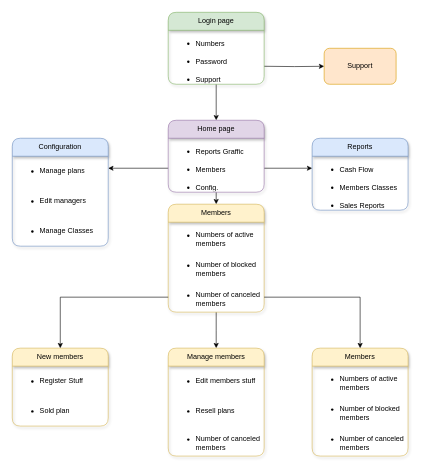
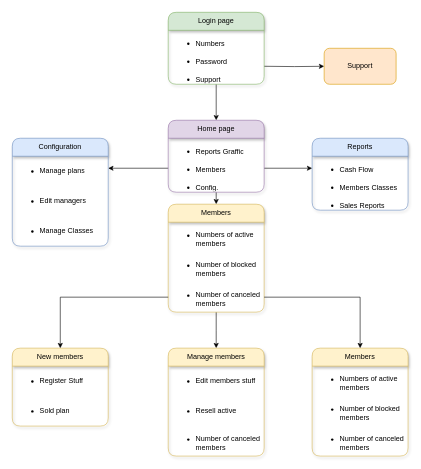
node "Resell plans": label "Resell plans" -> "Resell active"
